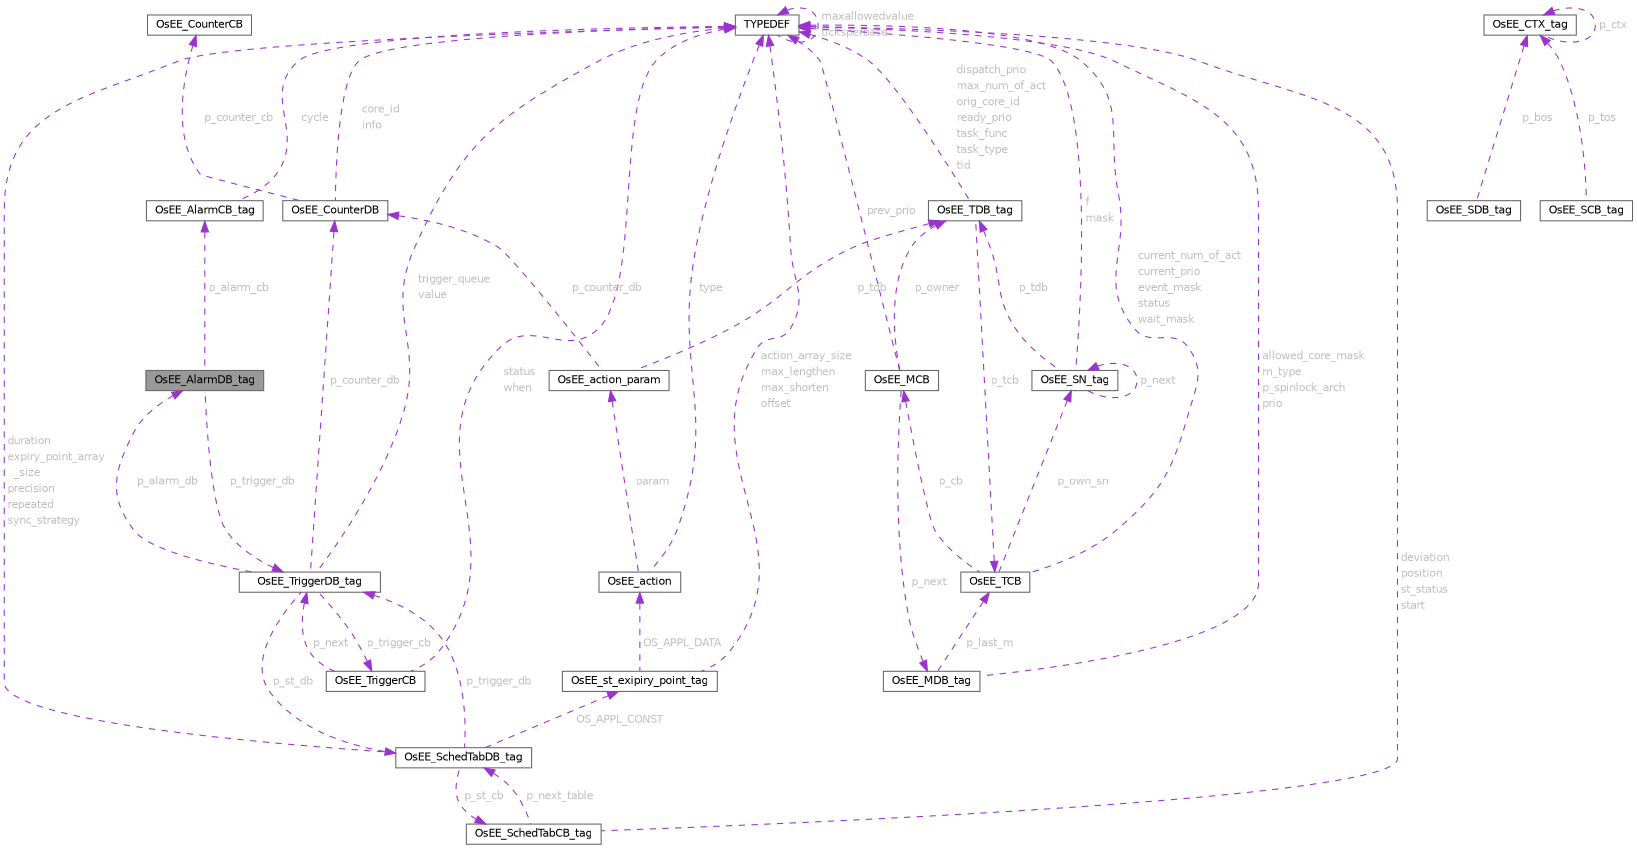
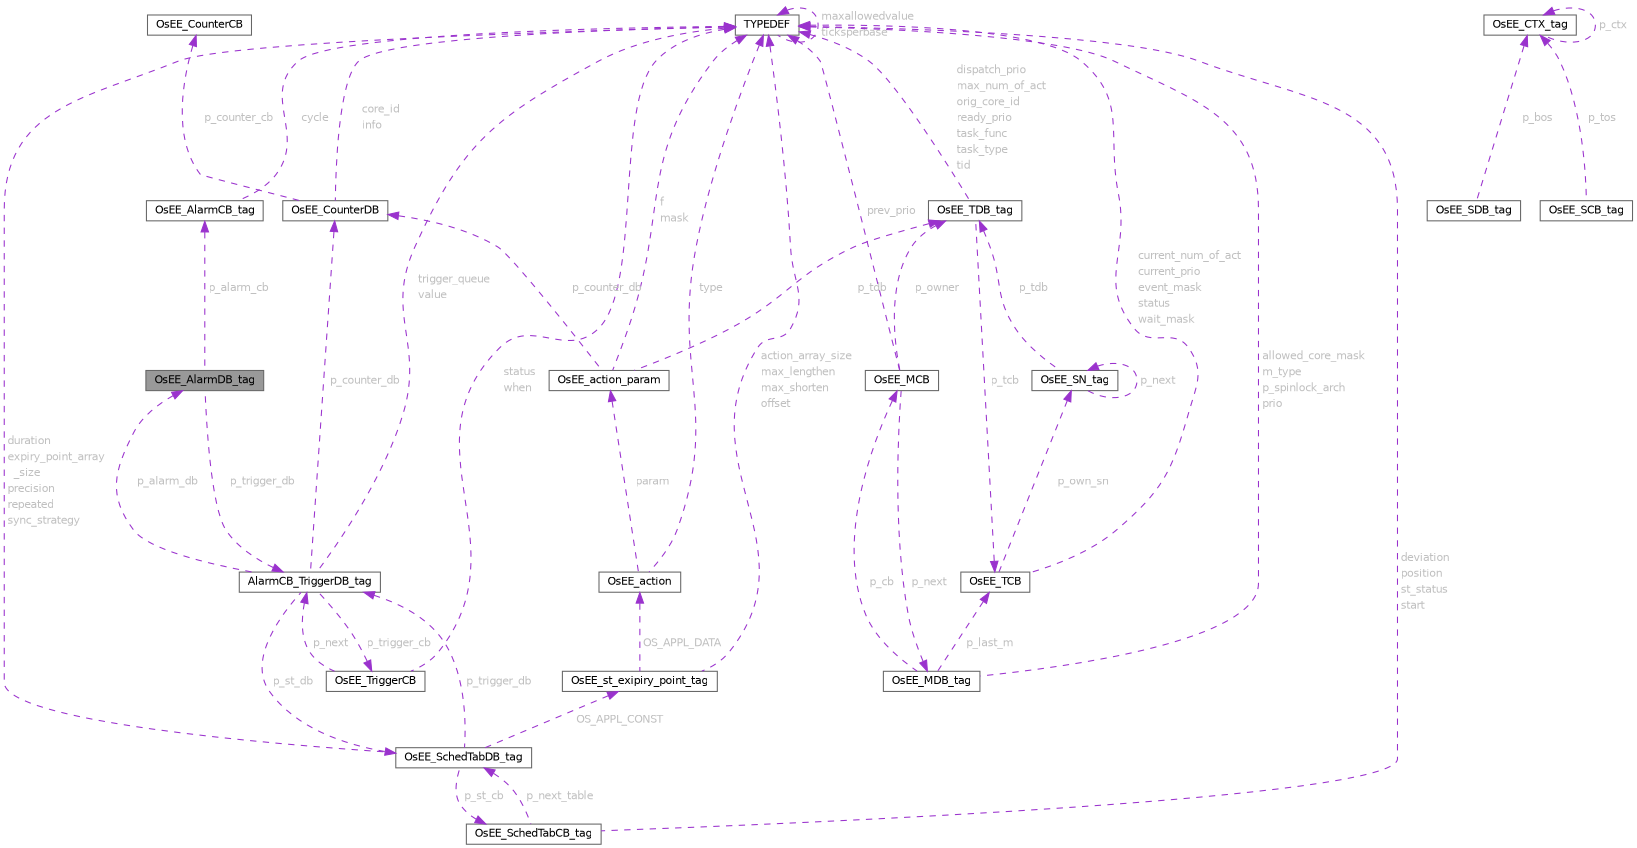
edge "OsEE_SN_tag" -> "TYPEDEF": now "OsEE_action_param" -> "TYPEDEF"
edge "OsEE_TCB" -> "OsEE_MCB": now "OsEE_MDB_tag" -> "OsEE_MCB"
node "OsEE_TriggerDB_tag": label "OsEE_TriggerDB_tag" -> "AlarmCB_TriggerDB_tag"
